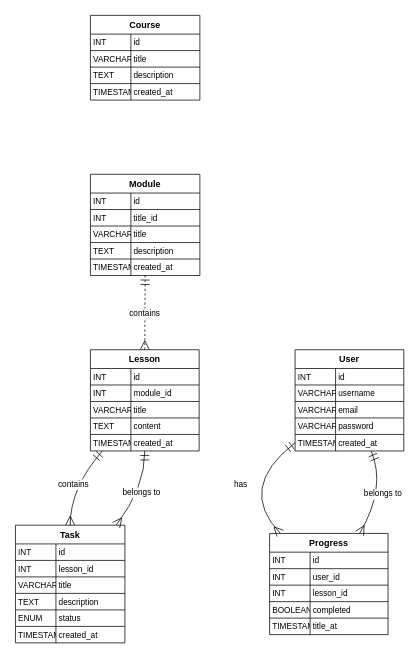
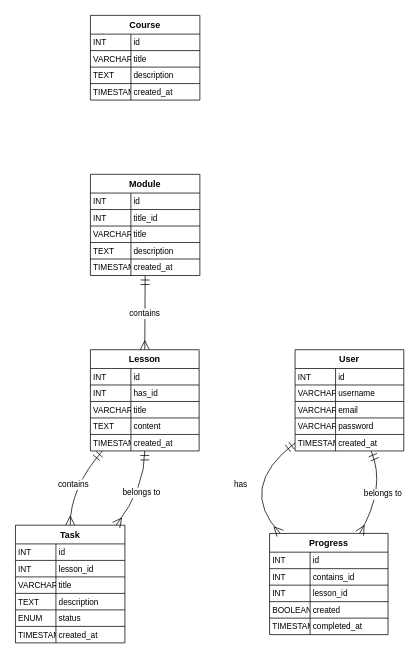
edge "Module" -- "Lesson": style dashed -> solid
node "module_id": label "module_id" -> "has_id"
node "user_id": label "user_id" -> "contains_id"
node "completed": label "completed" -> "created"
node "title_at": label "title_at" -> "completed_at"
